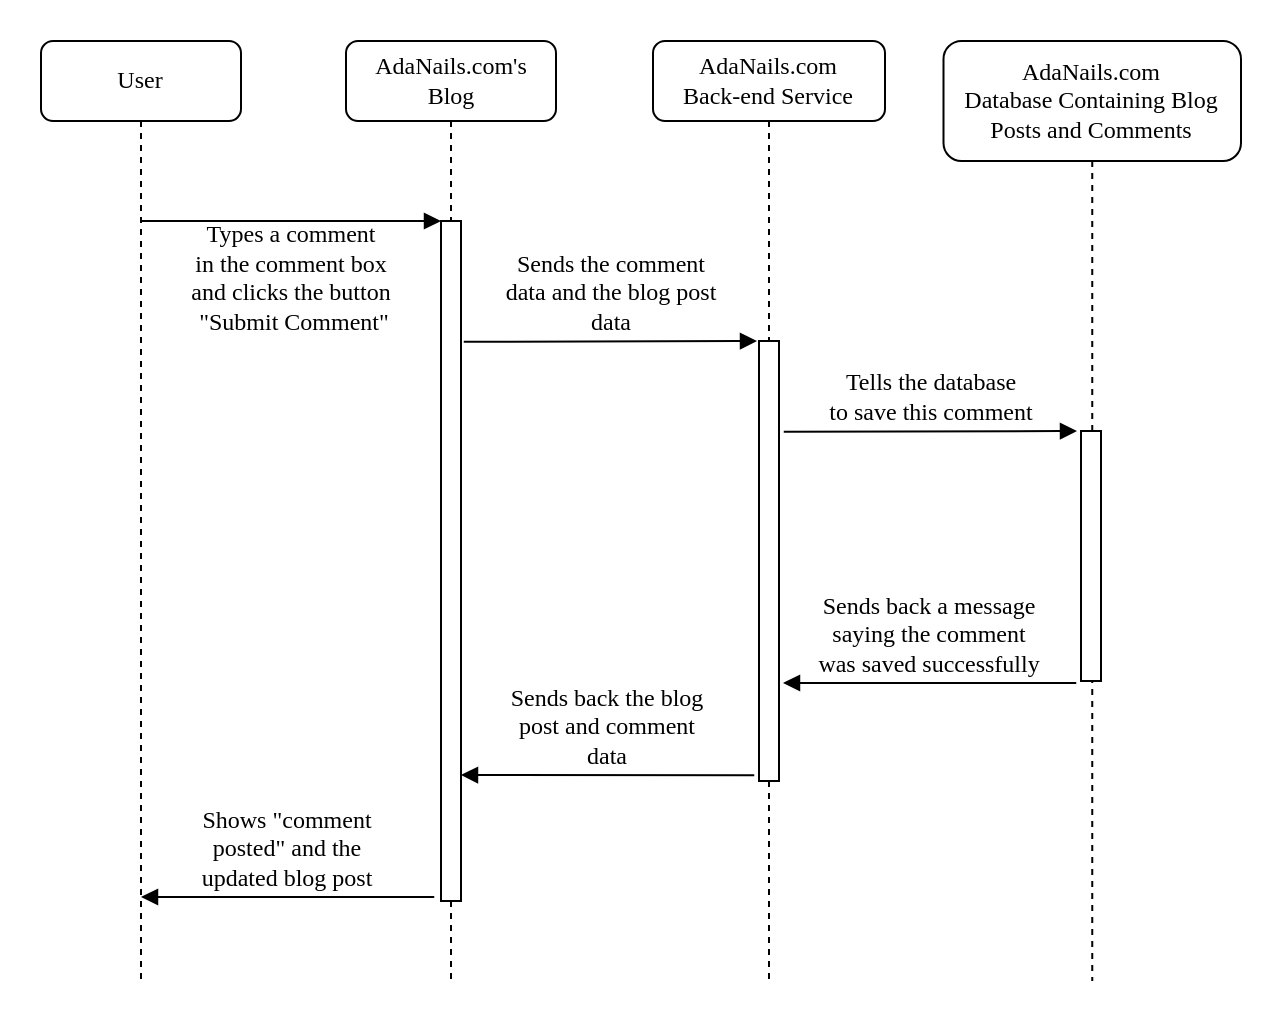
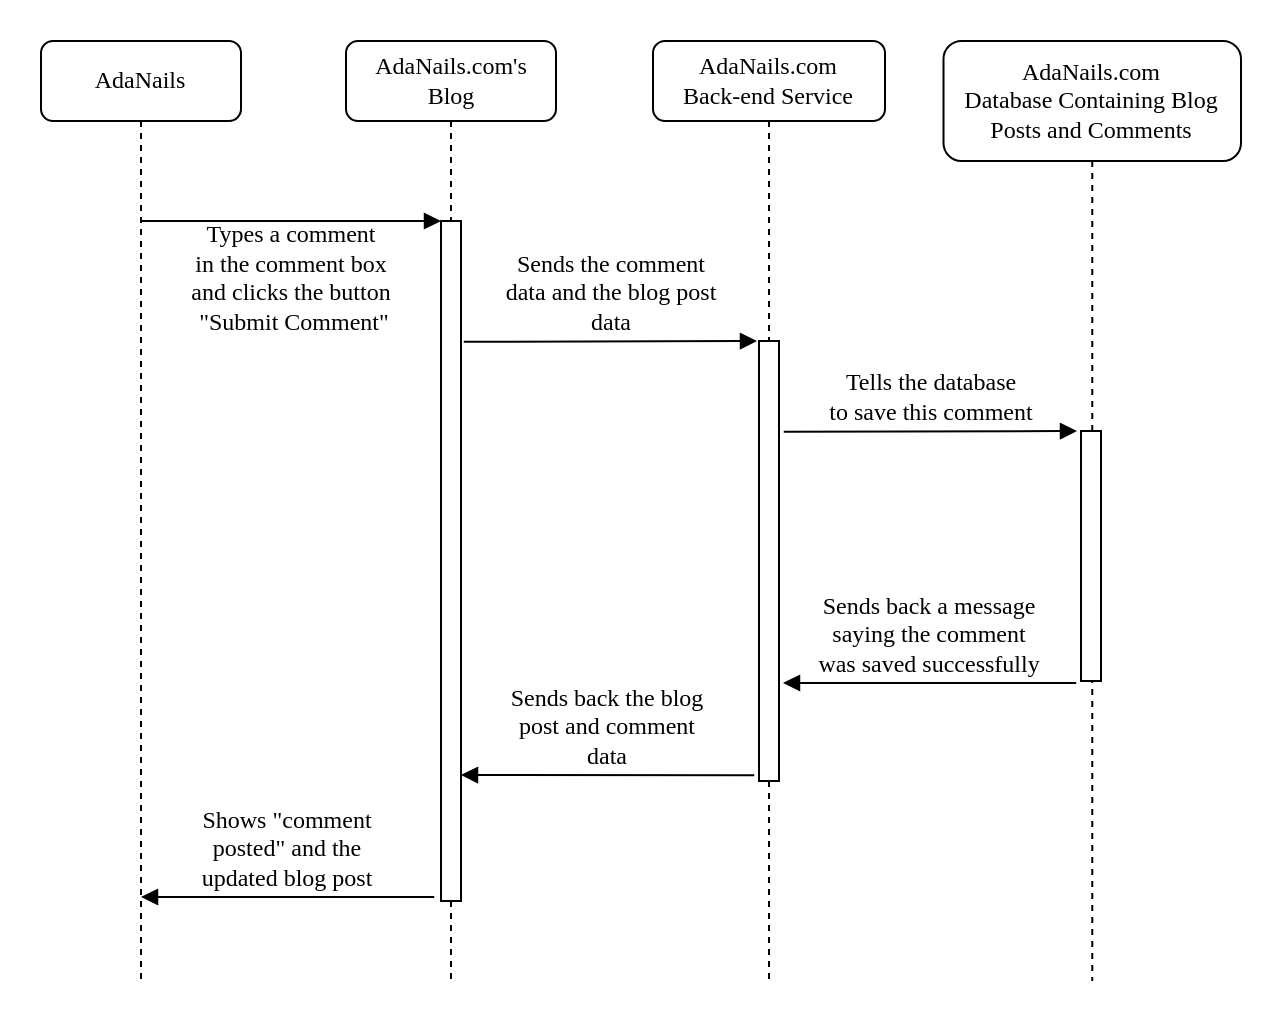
node "User": label "User" -> "AdaNails"
